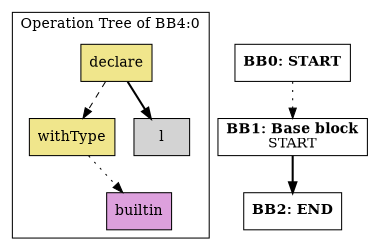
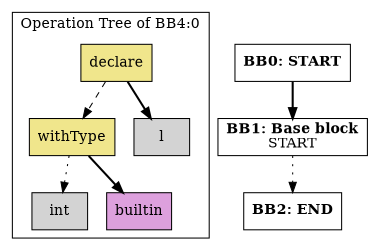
edge "BB0: START" -> "BB1: Base block": style dotted -> bold
edge "BB1: Base block" -> "BB2: END": style bold -> dotted
edge "withType" -> "builtin": style dotted -> bold
node "int": added
